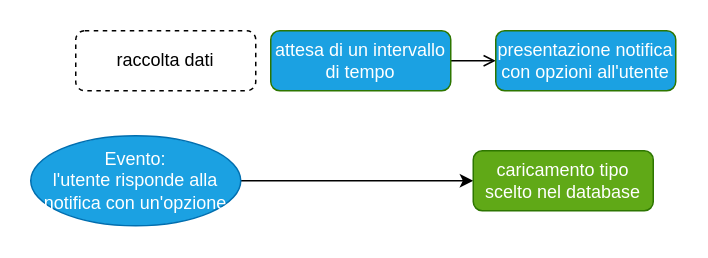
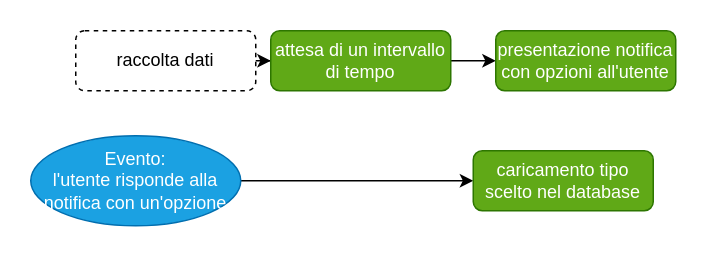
edge "raccolta dati" -> "attesa di un intervallo di tempo": added
node "attesa di un intervallo di tempo": fillcolor #1ba1e2 -> #60a917
edge "attesa di un intervallo di tempo" -> "presentazione notifica con opzioni all'utente": arrowhead open -> classic
node "presentazione notifica con opzioni all'utente": fillcolor #1ba1e2 -> #60a917
